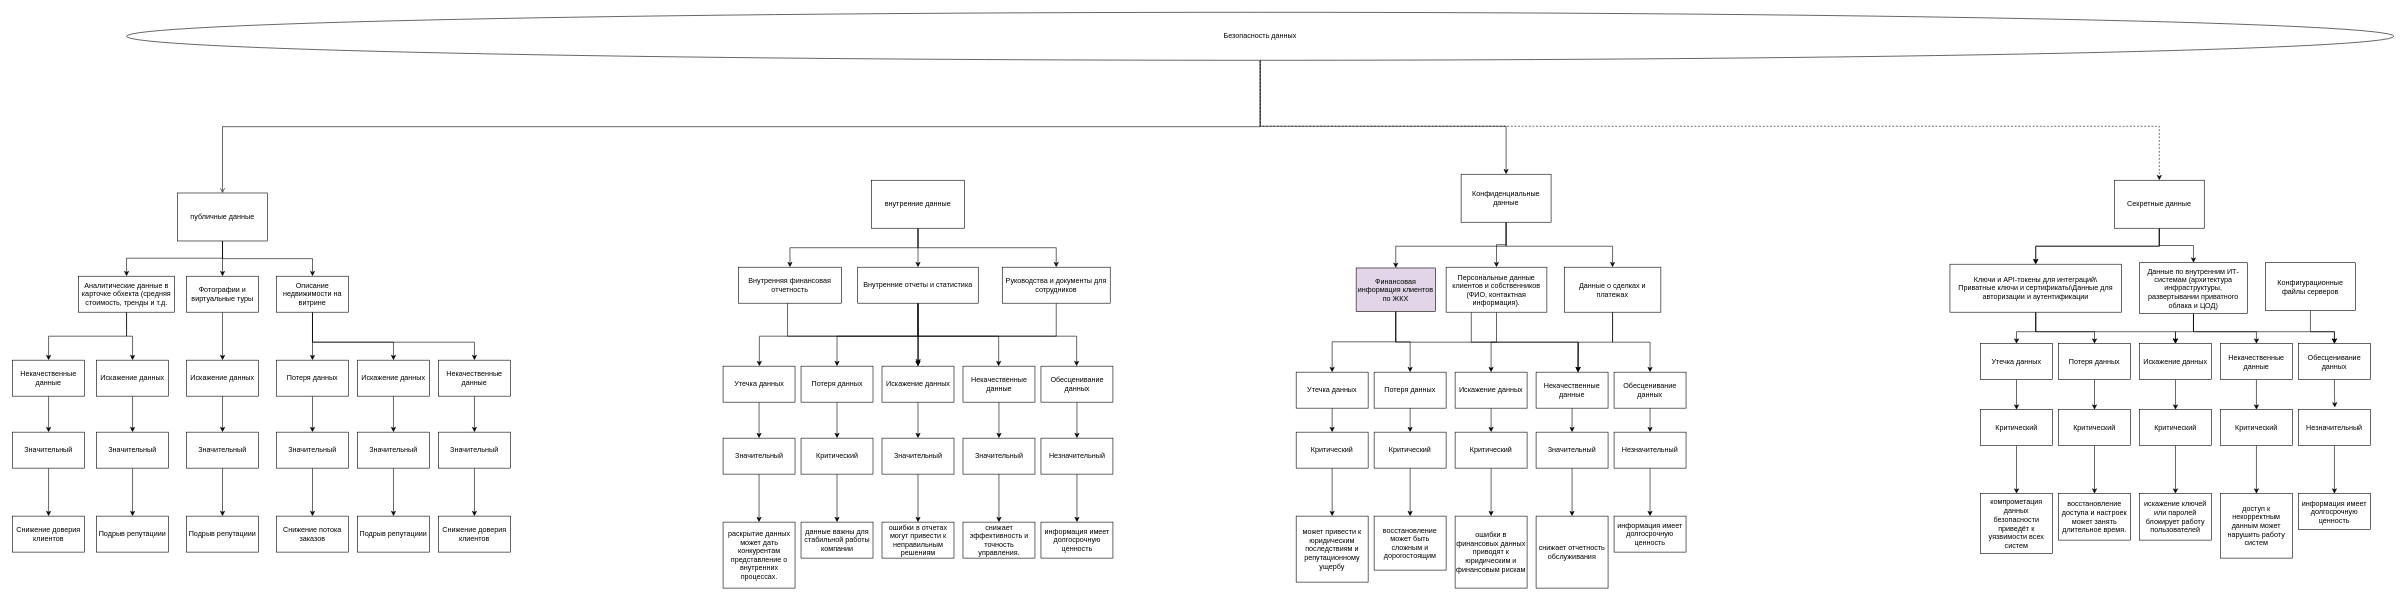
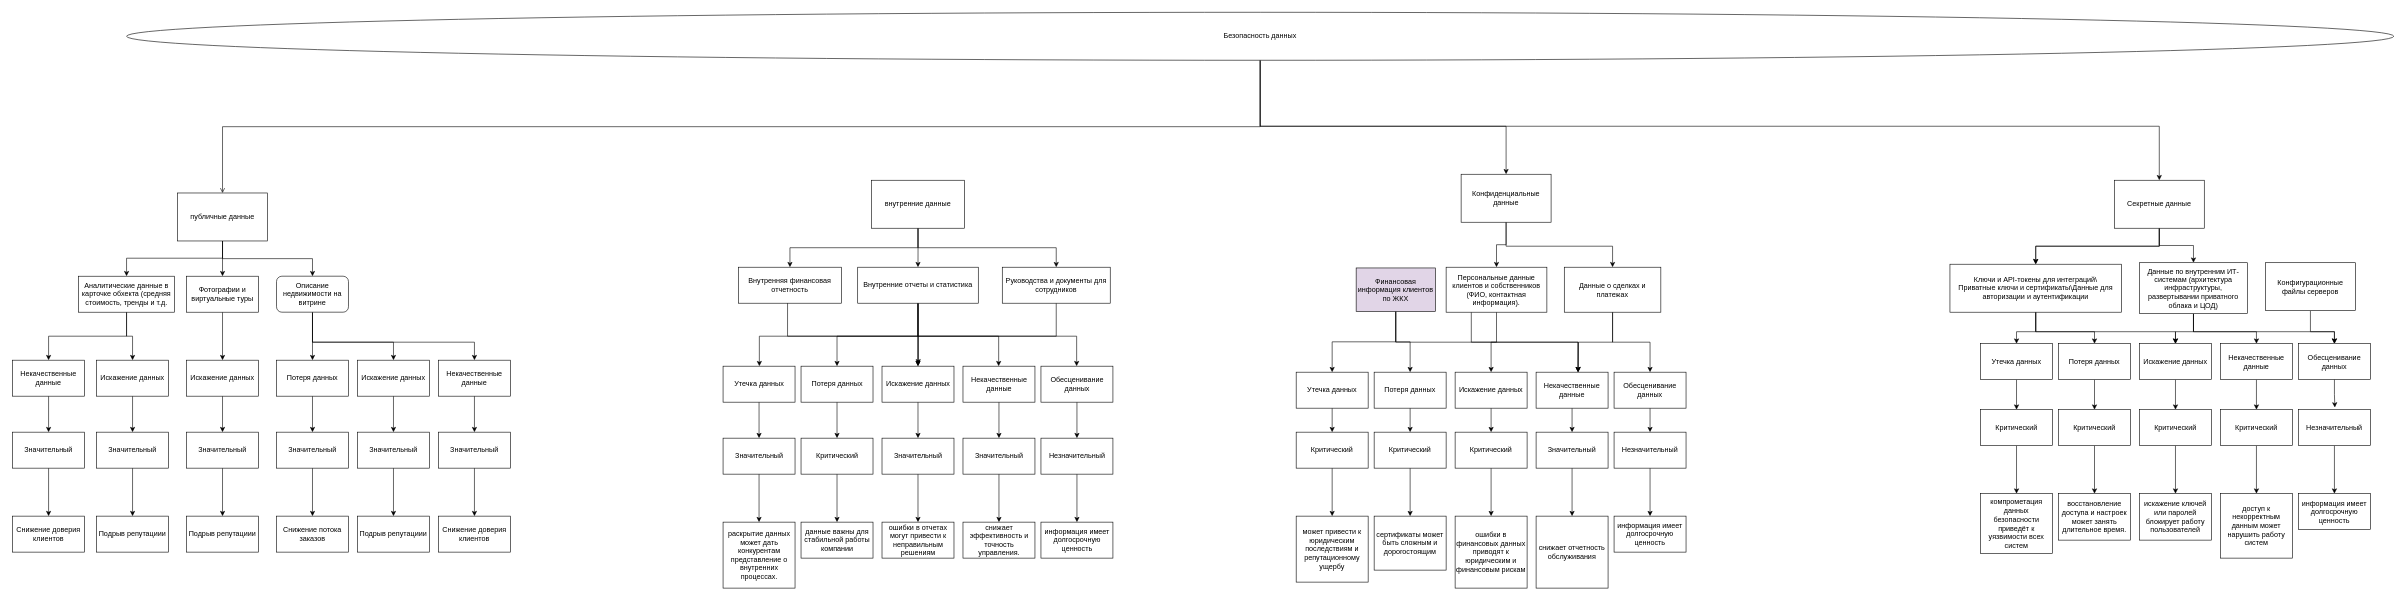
edge "Безопасность данных" -> "Секретные данные": style dashed -> solid
edge "Конфиденциальные данные" -> "Финансовая информация клиентов по ЖКХ": removed
node "Описание недвижимости на витрине": shape rectangle -> rounded rectangle
node "восстановление может быть сложным и дорогостоящим": label "восстановление может быть сложным и дорогостоящим" -> "сертификаты может быть сложным и дорогостоящим"
